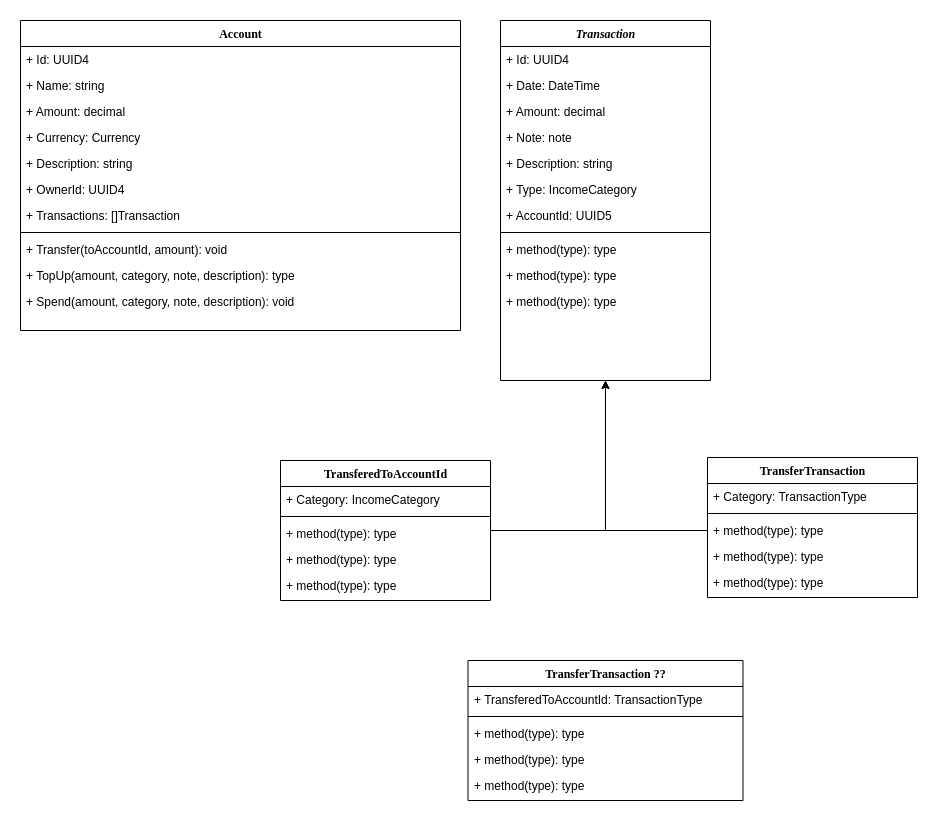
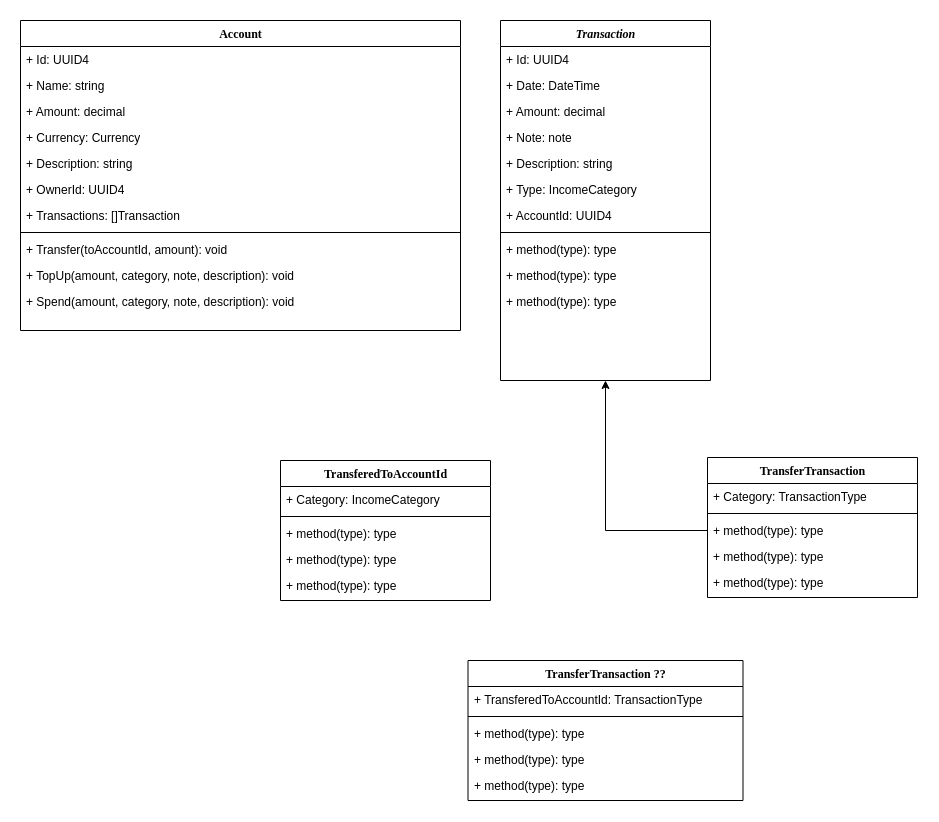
node "+ AccountId: UUID5": label "+ AccountId: UUID5" -> "+ AccountId: UUID4"
node "+ TopUp(amount, category, note, description): type": label "+ TopUp(amount, category, note, description): type" -> "+ TopUp(amount, category, note, description): void"
edge "TransferedToAccountId" -> "Transaction": removed
